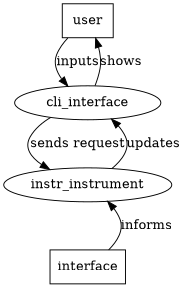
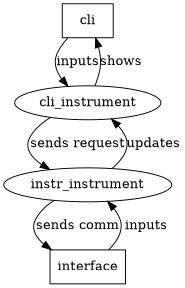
node "user": label "user" -> "cli"
node "cli_interface": label "cli_interface" -> "cli_instrument"
edge "instr_instrument" -> "interface": added, label "sends comm"
edge "interface" -> "instr_instrument": label "informs" -> "inputs"
